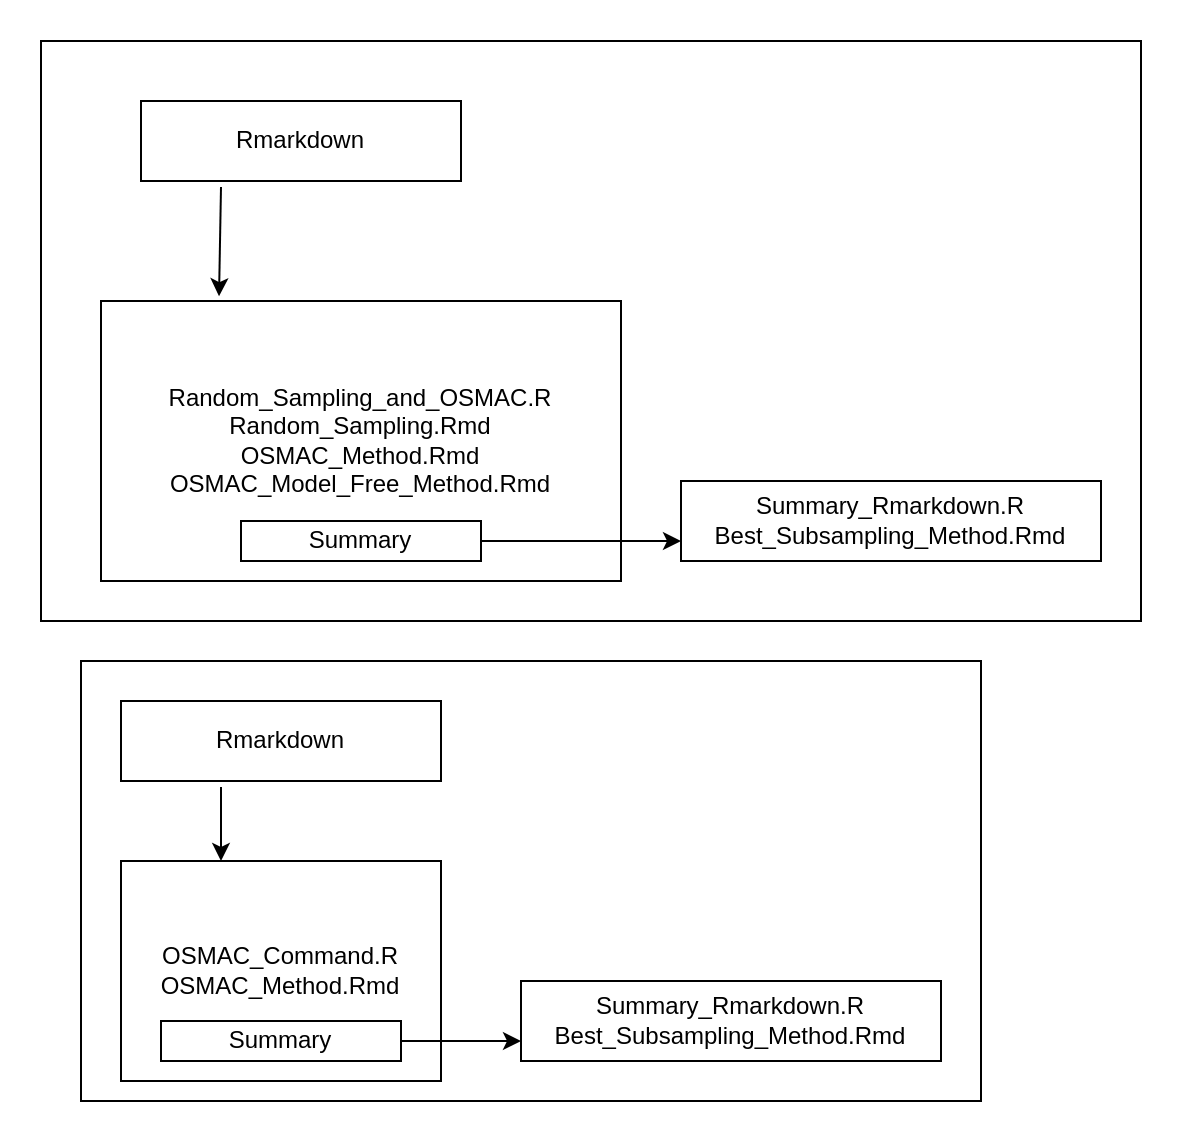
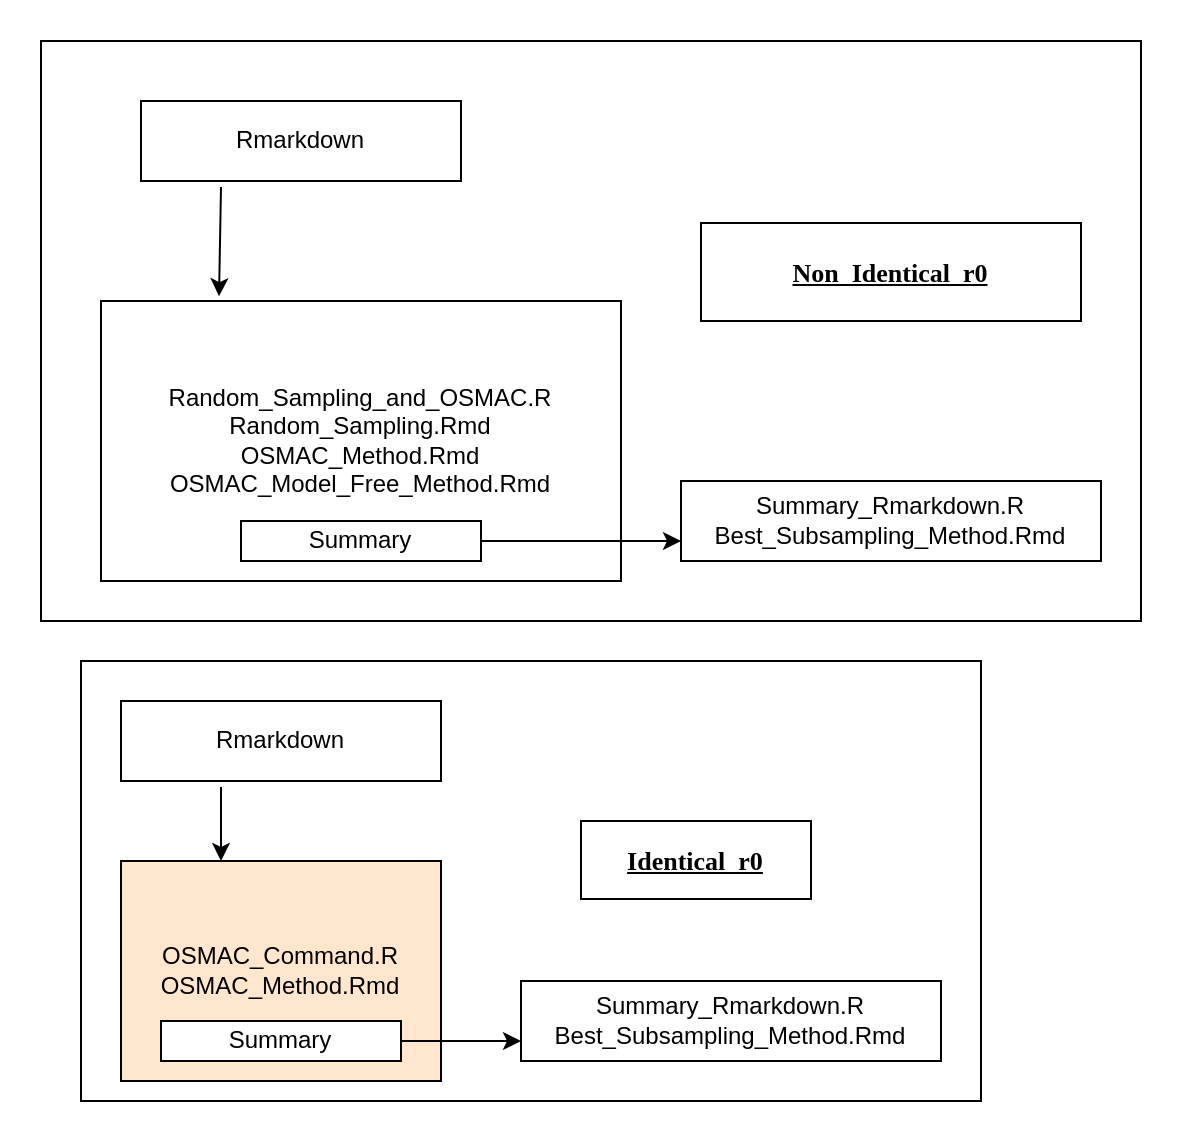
node "Non_Identical_r0": added
node "Identical_r0": added
node "OSMAC_Command.R OSMAC_Method.Rmd": fillcolor #ffffff -> #ffe6cc
